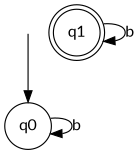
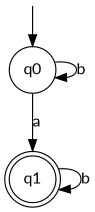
edge "q0" -> "q1": added, label "a"
